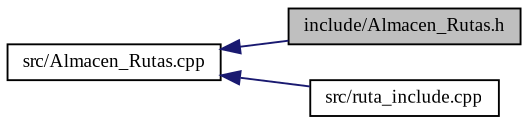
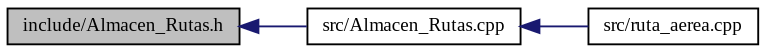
edge "include/Almacen_Rutas.h" -> "src/Almacen_Rutas.cpp": reversed
node "src/ruta_include.cpp": label "src/ruta_include.cpp" -> "src/ruta_aerea.cpp"
